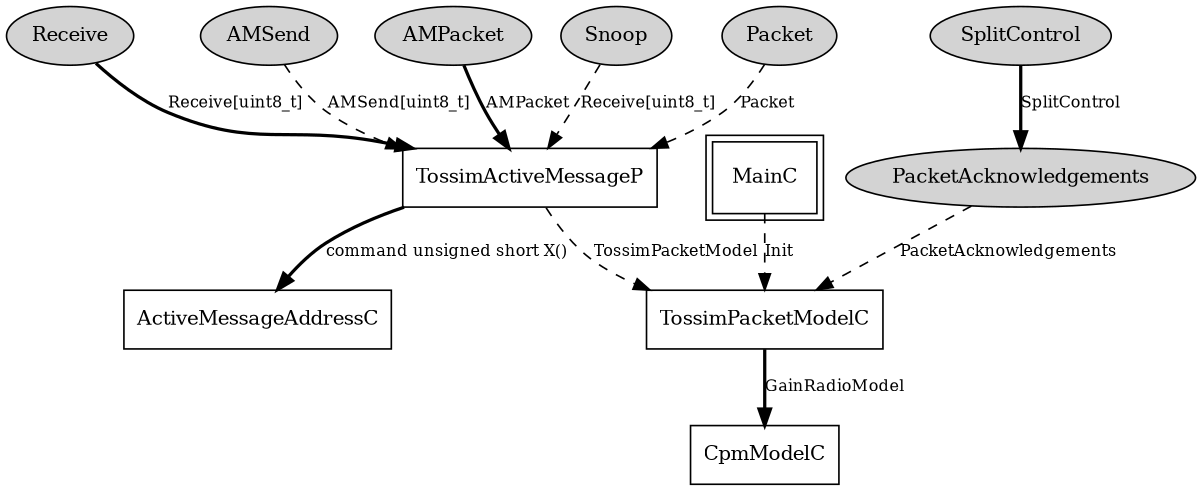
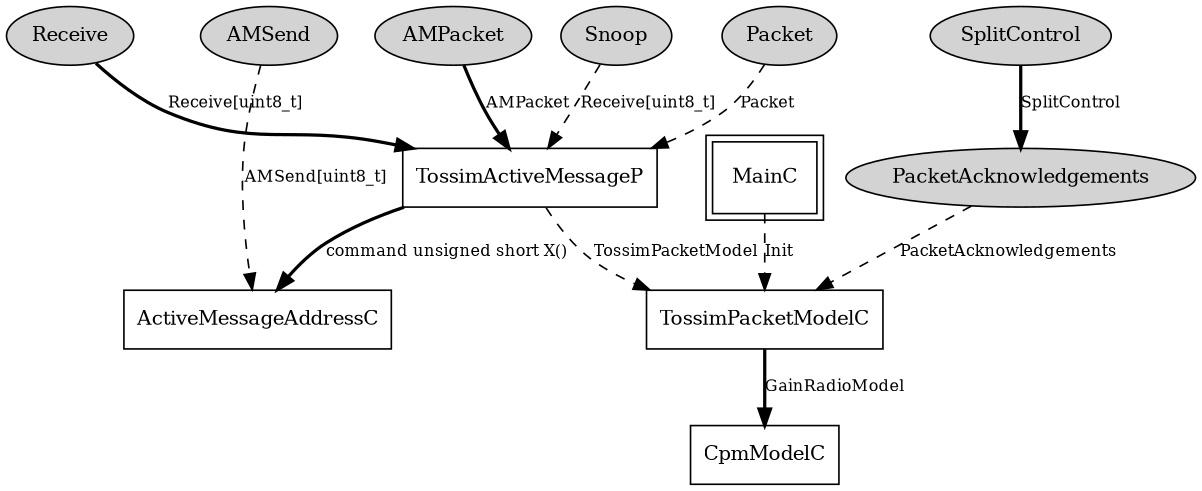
edge "AMSend" -> "TossimActiveMessageP": now "AMSend" -> "ActiveMessageAddressC"
